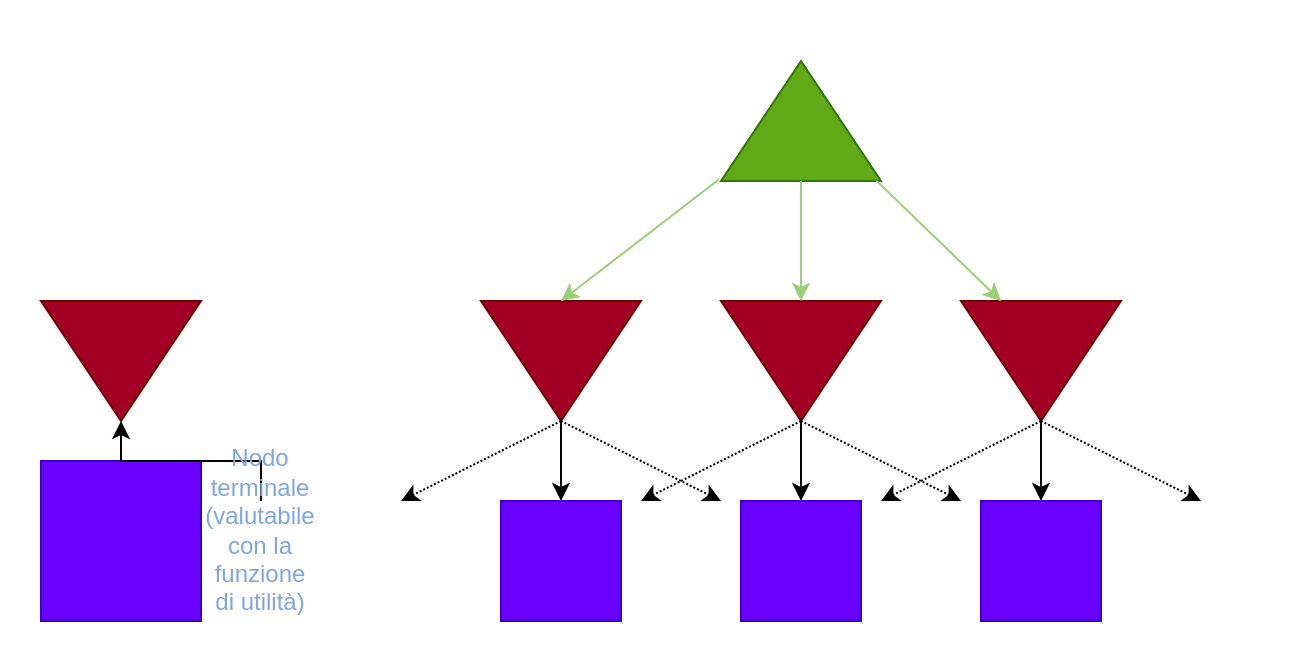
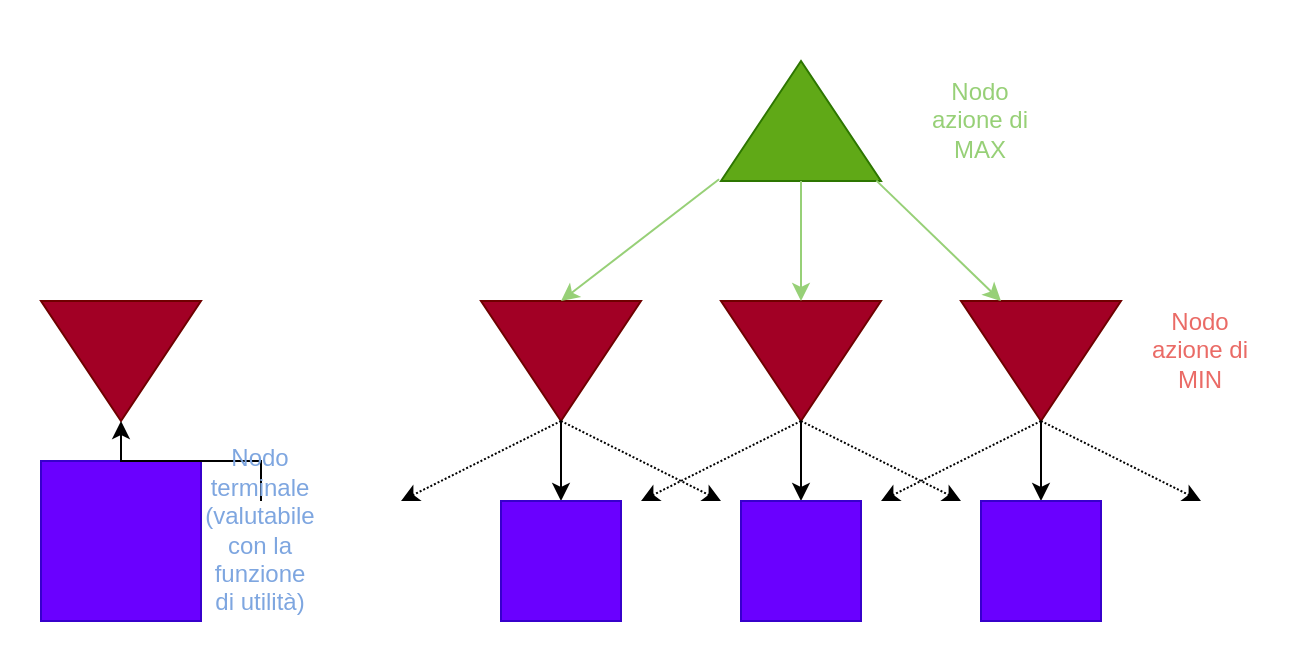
node "Nodo azione di MAX": added
node "Nodo azione di MIN": added
